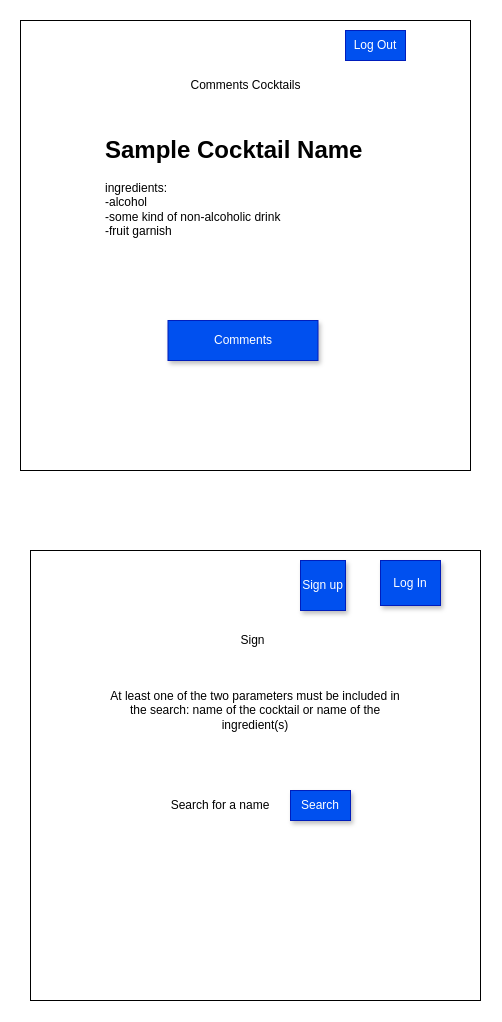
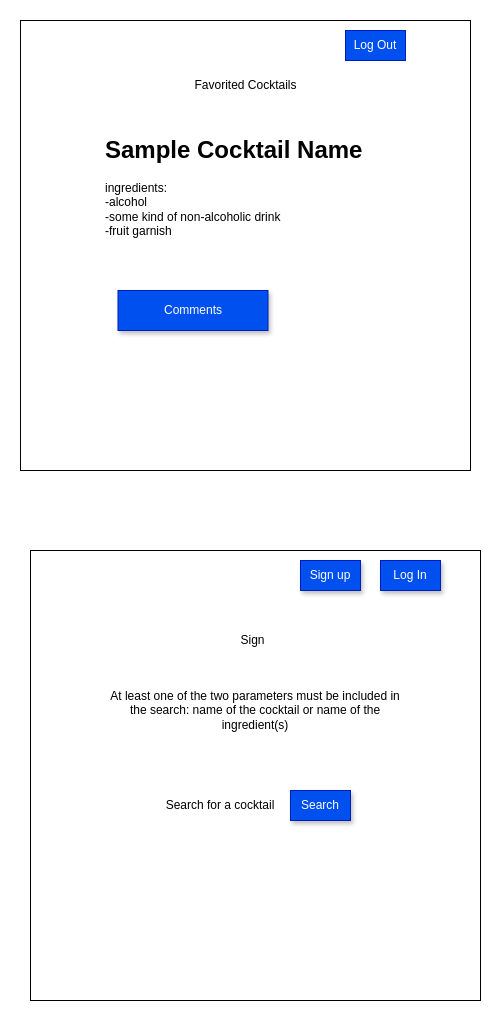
node "Comments Cocktails": label "Comments Cocktails" -> "Favorited Cocktails"
node "Comments": moved (243, 341) -> (193, 311)
node "Log In": size 60x45 -> 60x30
node "Sign up": size 45x50 -> 60x30
node "Search for a name": label "Search for a name" -> "Search for a cocktail"
